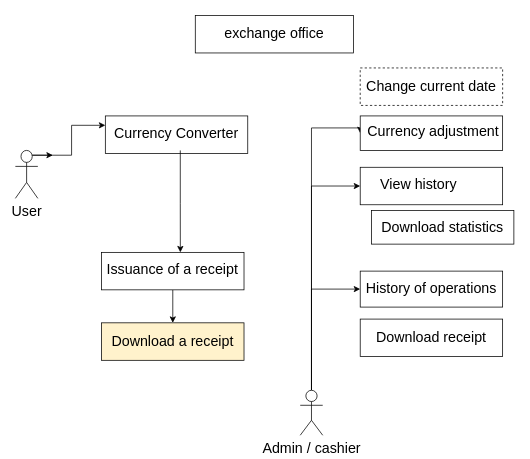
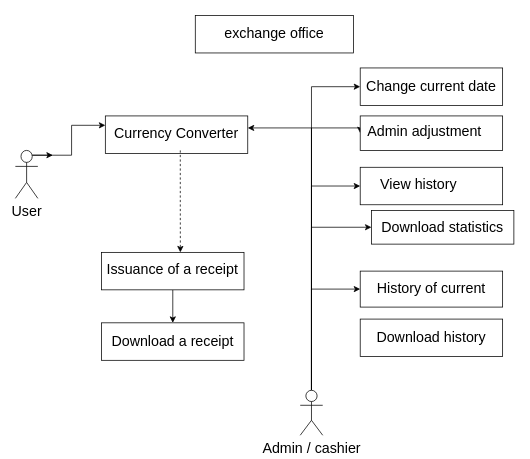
edge "Admin / cashier" -> "Change current date": added
node "Change current date": style dashed -> solid
edge "Admin / cashier" -> "Currency Converter": added
node "Currency adjustment": label "Currency adjustment" -> "Admin adjustment"
edge "Currency Converter" -> "Issuance of a receipt": style solid -> dashed
edge "Admin / cashier" -> "Download statistics": added
node "History of operations": label "History of operations" -> "History of current"
node "Download receipt": label "Download receipt" -> "Download history"
node "Download a receipt": fillcolor #fff2cc -> #ffffff
